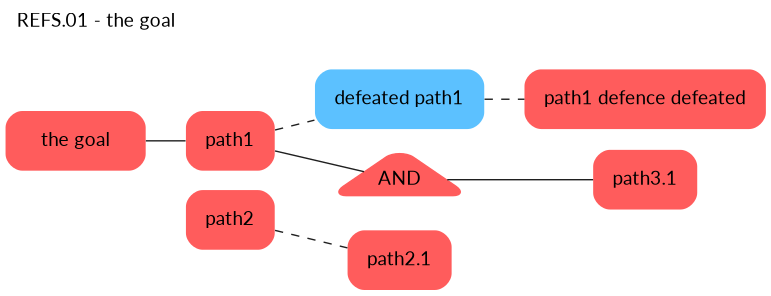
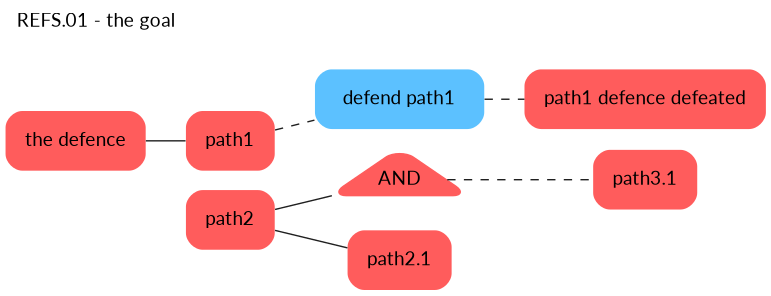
node "defeated path1": label "defeated path1" -> "defend path1"
node "the goal": label "the goal" -> "the defence"
edge "path1" -- "AND": now "path2" -- "AND"
edge "AND" -- "path3.1": style solid -> dashed
edge "path2" -- "path2.1": style dashed -> solid
